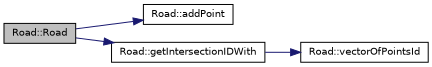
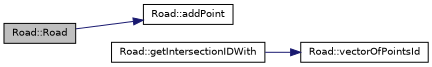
edge "Road::Road" -> "Road::getIntersectionIDWith": removed
